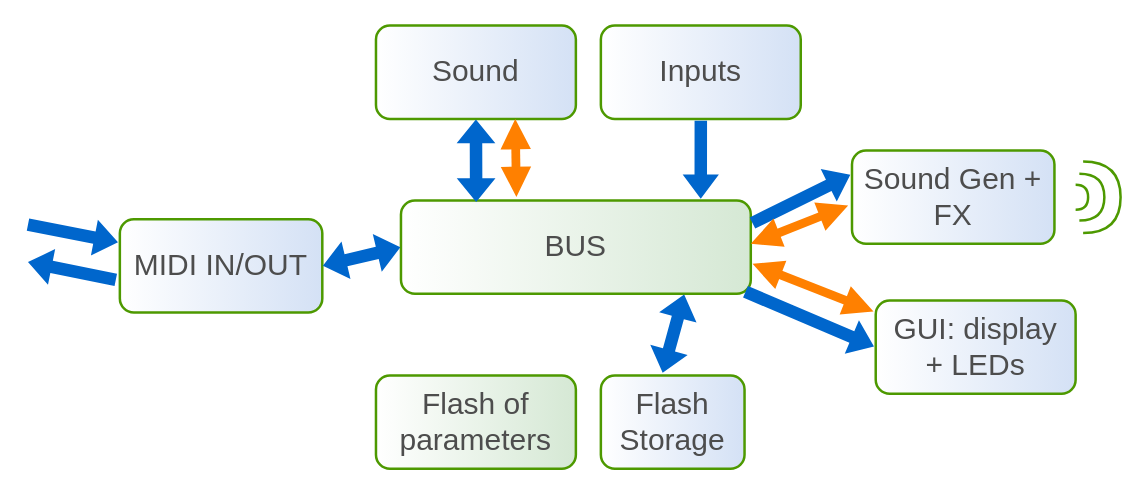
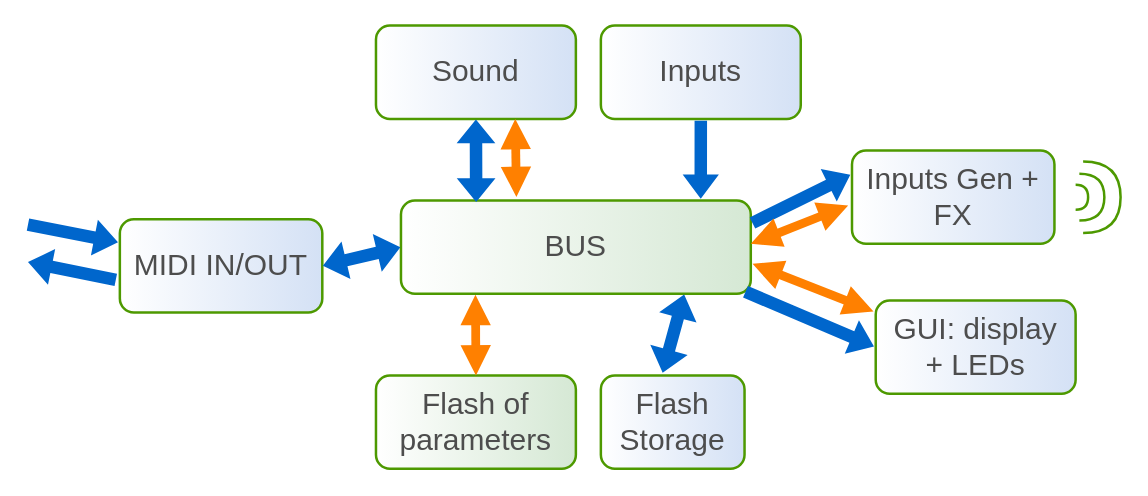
node "Sound Gen + FX": label "Sound Gen + FX" -> "Inputs Gen + FX"
edge "BUS" -- "Flash of parameters": added
